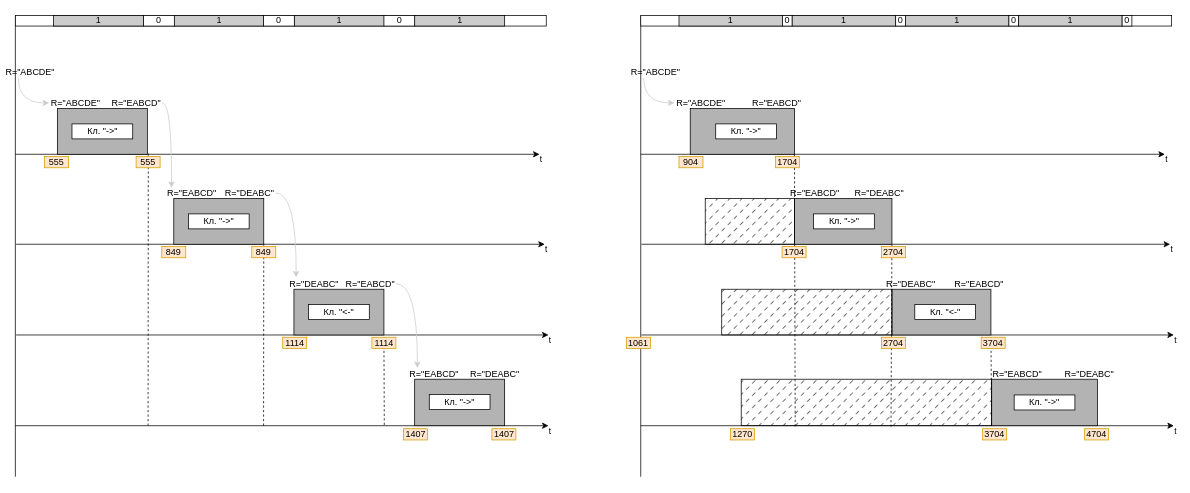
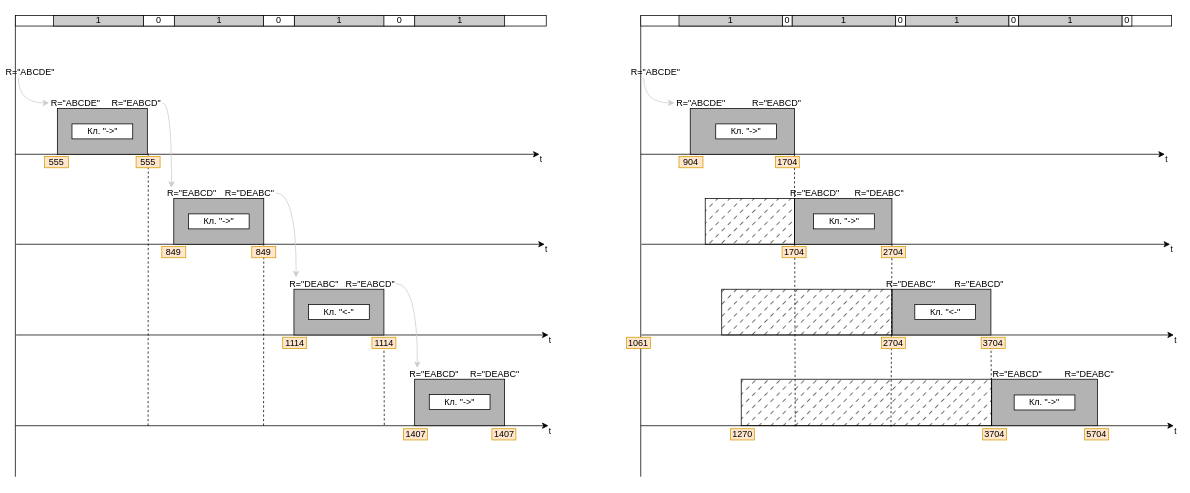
node "4704": label "4704" -> "5704"
